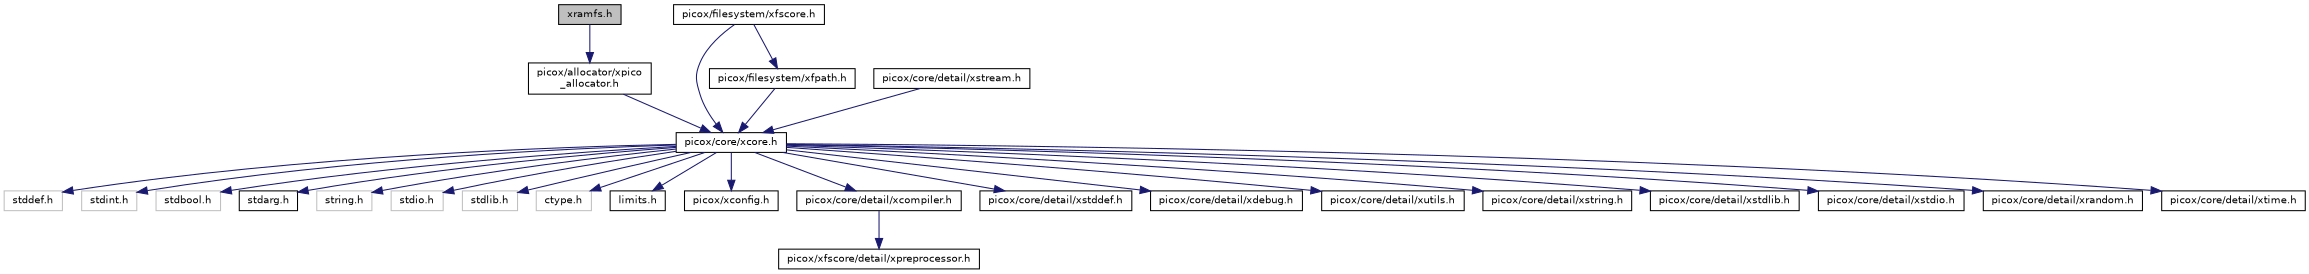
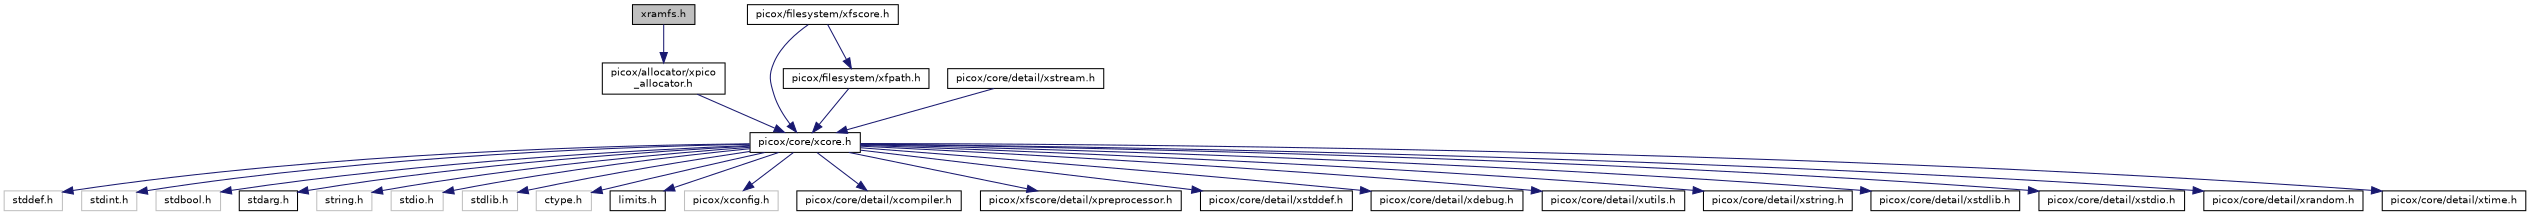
node "picox/xconfig.h": color black -> grey75
edge "picox/core/detail/xcompiler.h" -> "picox/xfscore/detail/xpreprocessor.h": now "picox/core/xcore.h" -> "picox/xfscore/detail/xpreprocessor.h"
